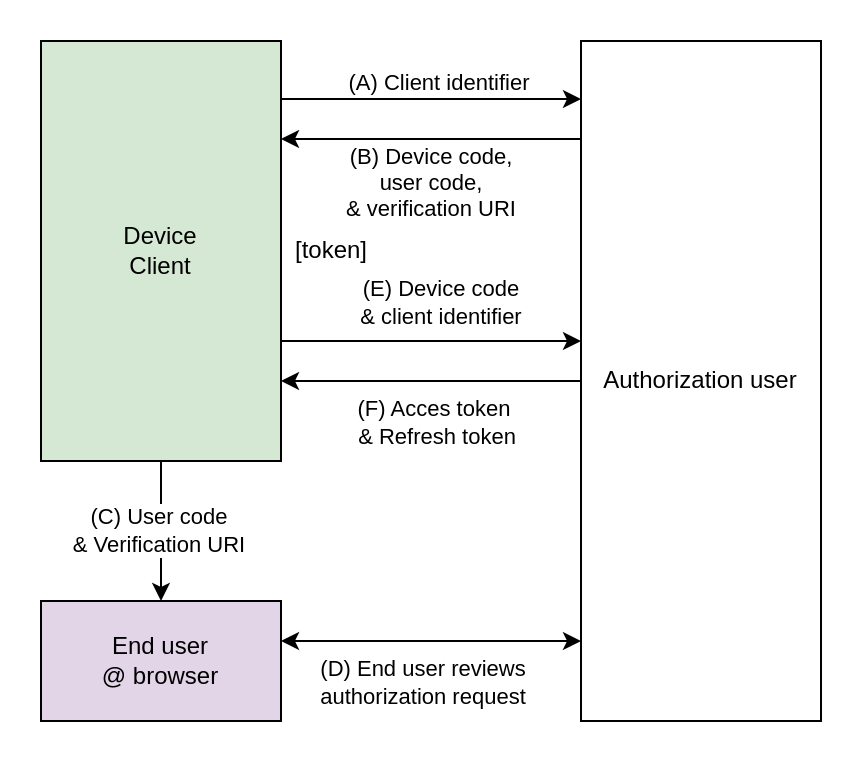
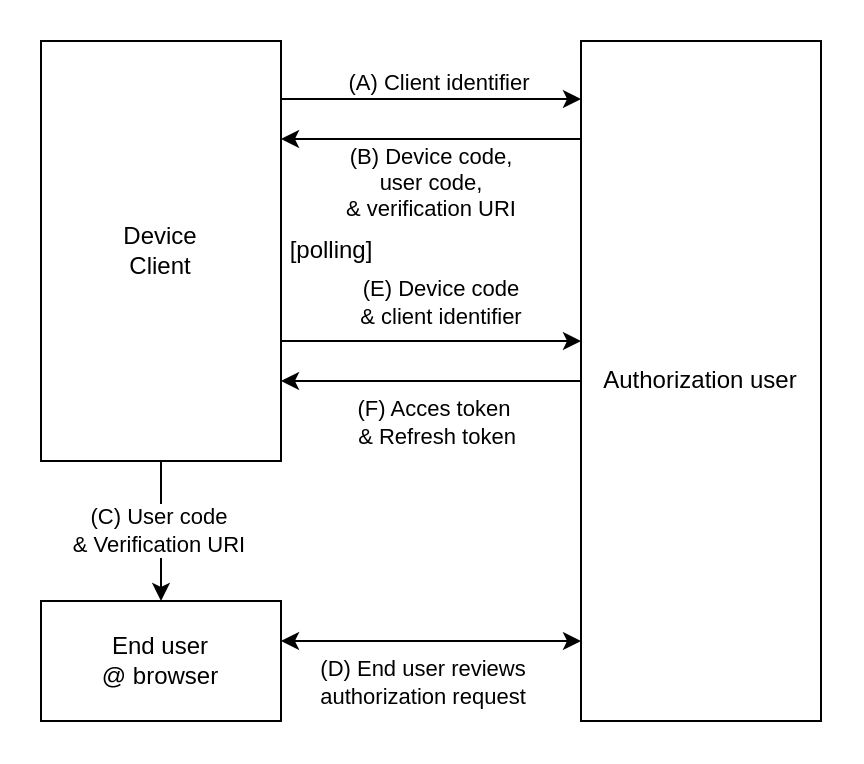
node "Device Client": fillcolor #d5e8d4 -> #ffffff
node "[token]": label "[token]" -> "[polling]"
node "End user @ browser": fillcolor #e1d5e7 -> #ffffff
